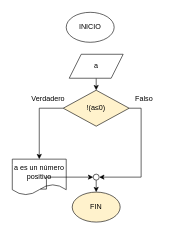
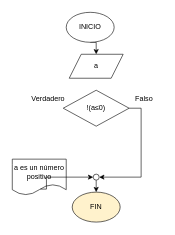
edge "INICIO" -> "a": added
edge "a" -> "!(a≤0)": removed
edge "!(a≤0)" -> "a es un número positivo": removed
node "!(a≤0)": fillcolor #fff2cc -> #ffffff
